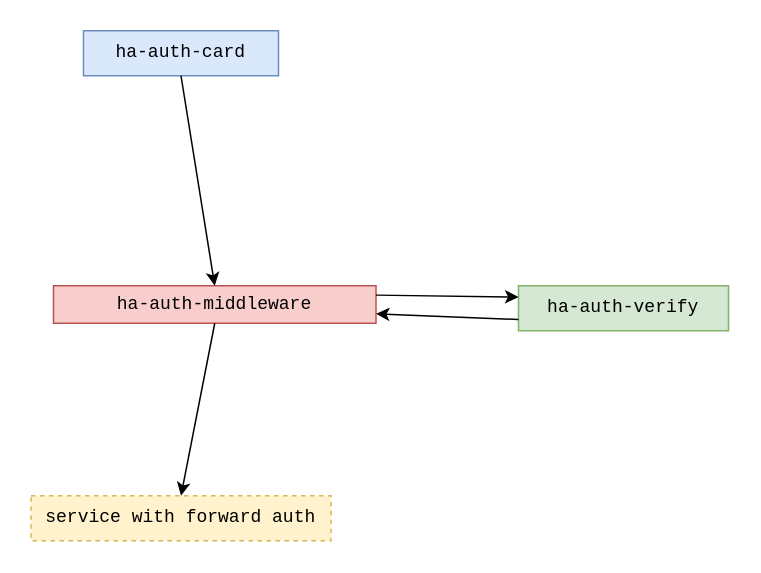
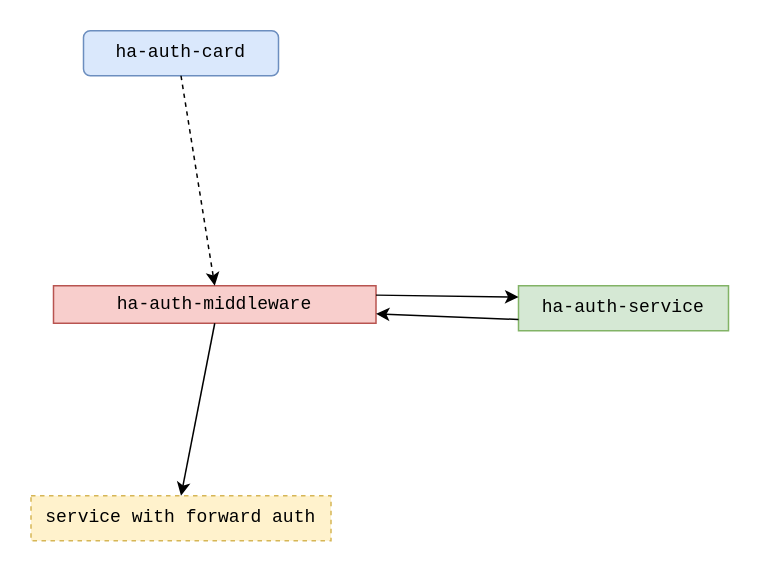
node "ha-auth-card": shape rectangle -> rounded rectangle
edge "ha-auth-card" -> "ha-auth-middleware": style solid -> dashed
node "ha-auth-verify": label "ha-auth-verify" -> "ha-auth-service"
